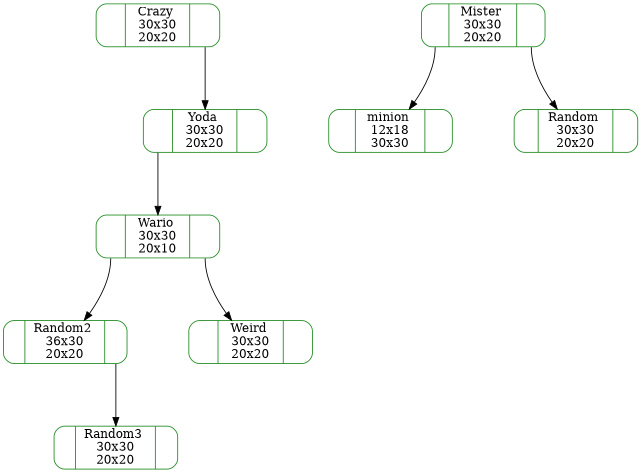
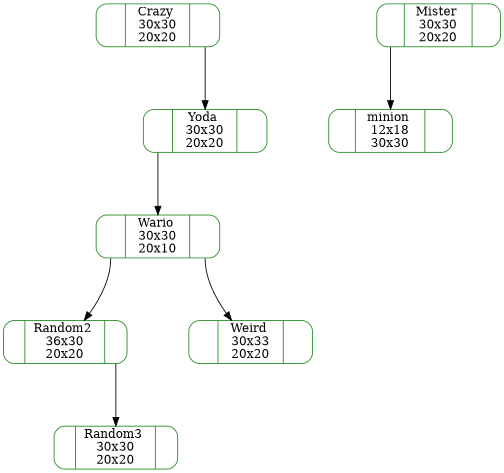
node "Random": removed
node "Weird": text "30x30" -> "30x33"
